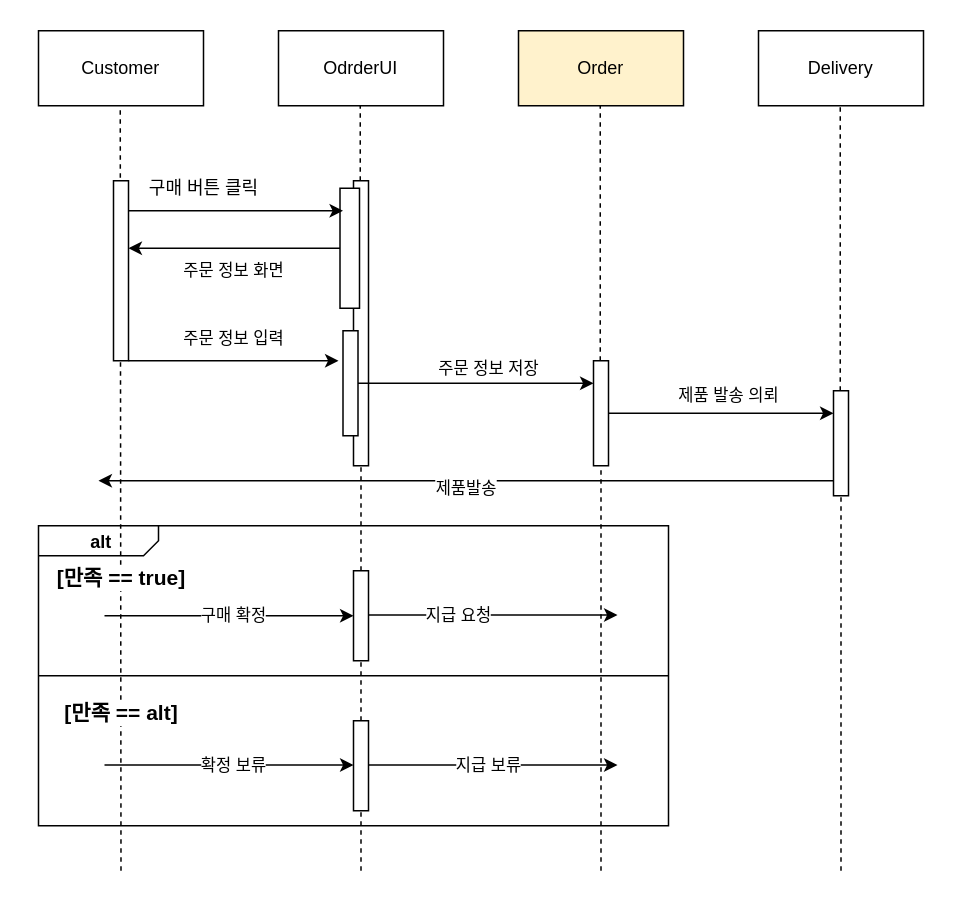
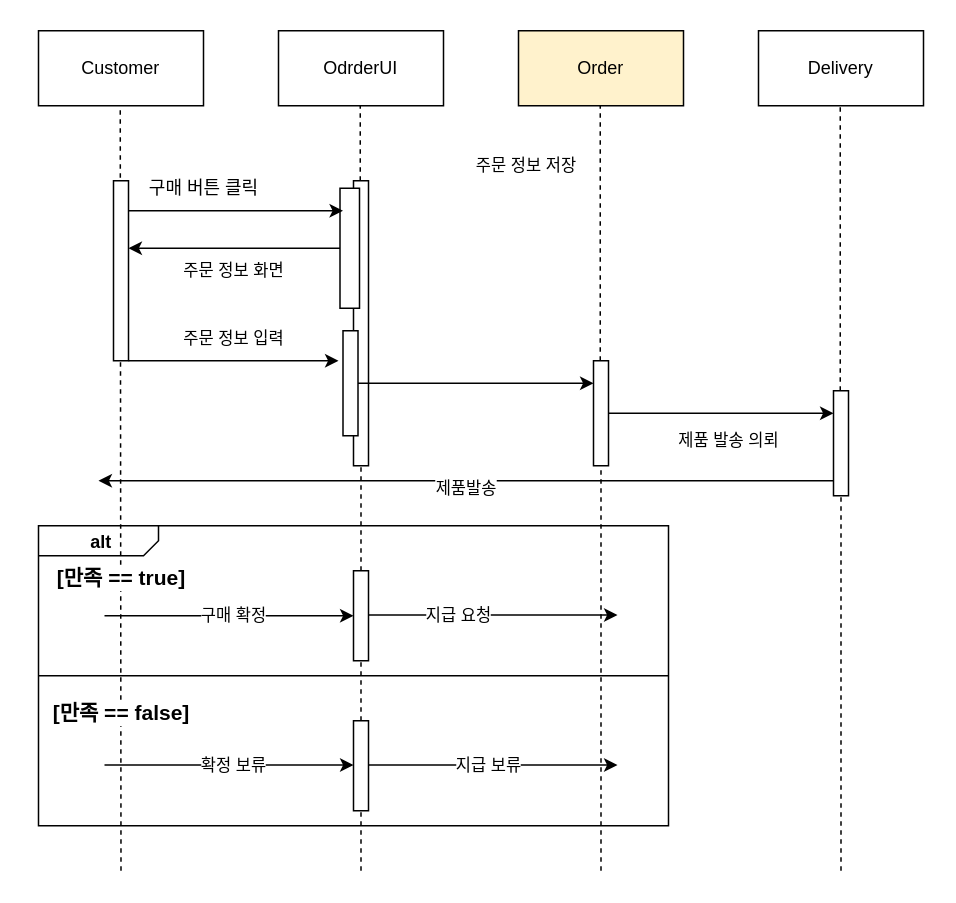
node "주문 정보 저장": moved (488, 368) -> (526, 166)
node "제품 발송 의뢰": moved (728, 395) -> (728, 440)
node "[만족 == alt]": label "[만족 == alt]" -> "[만족 == false]"
